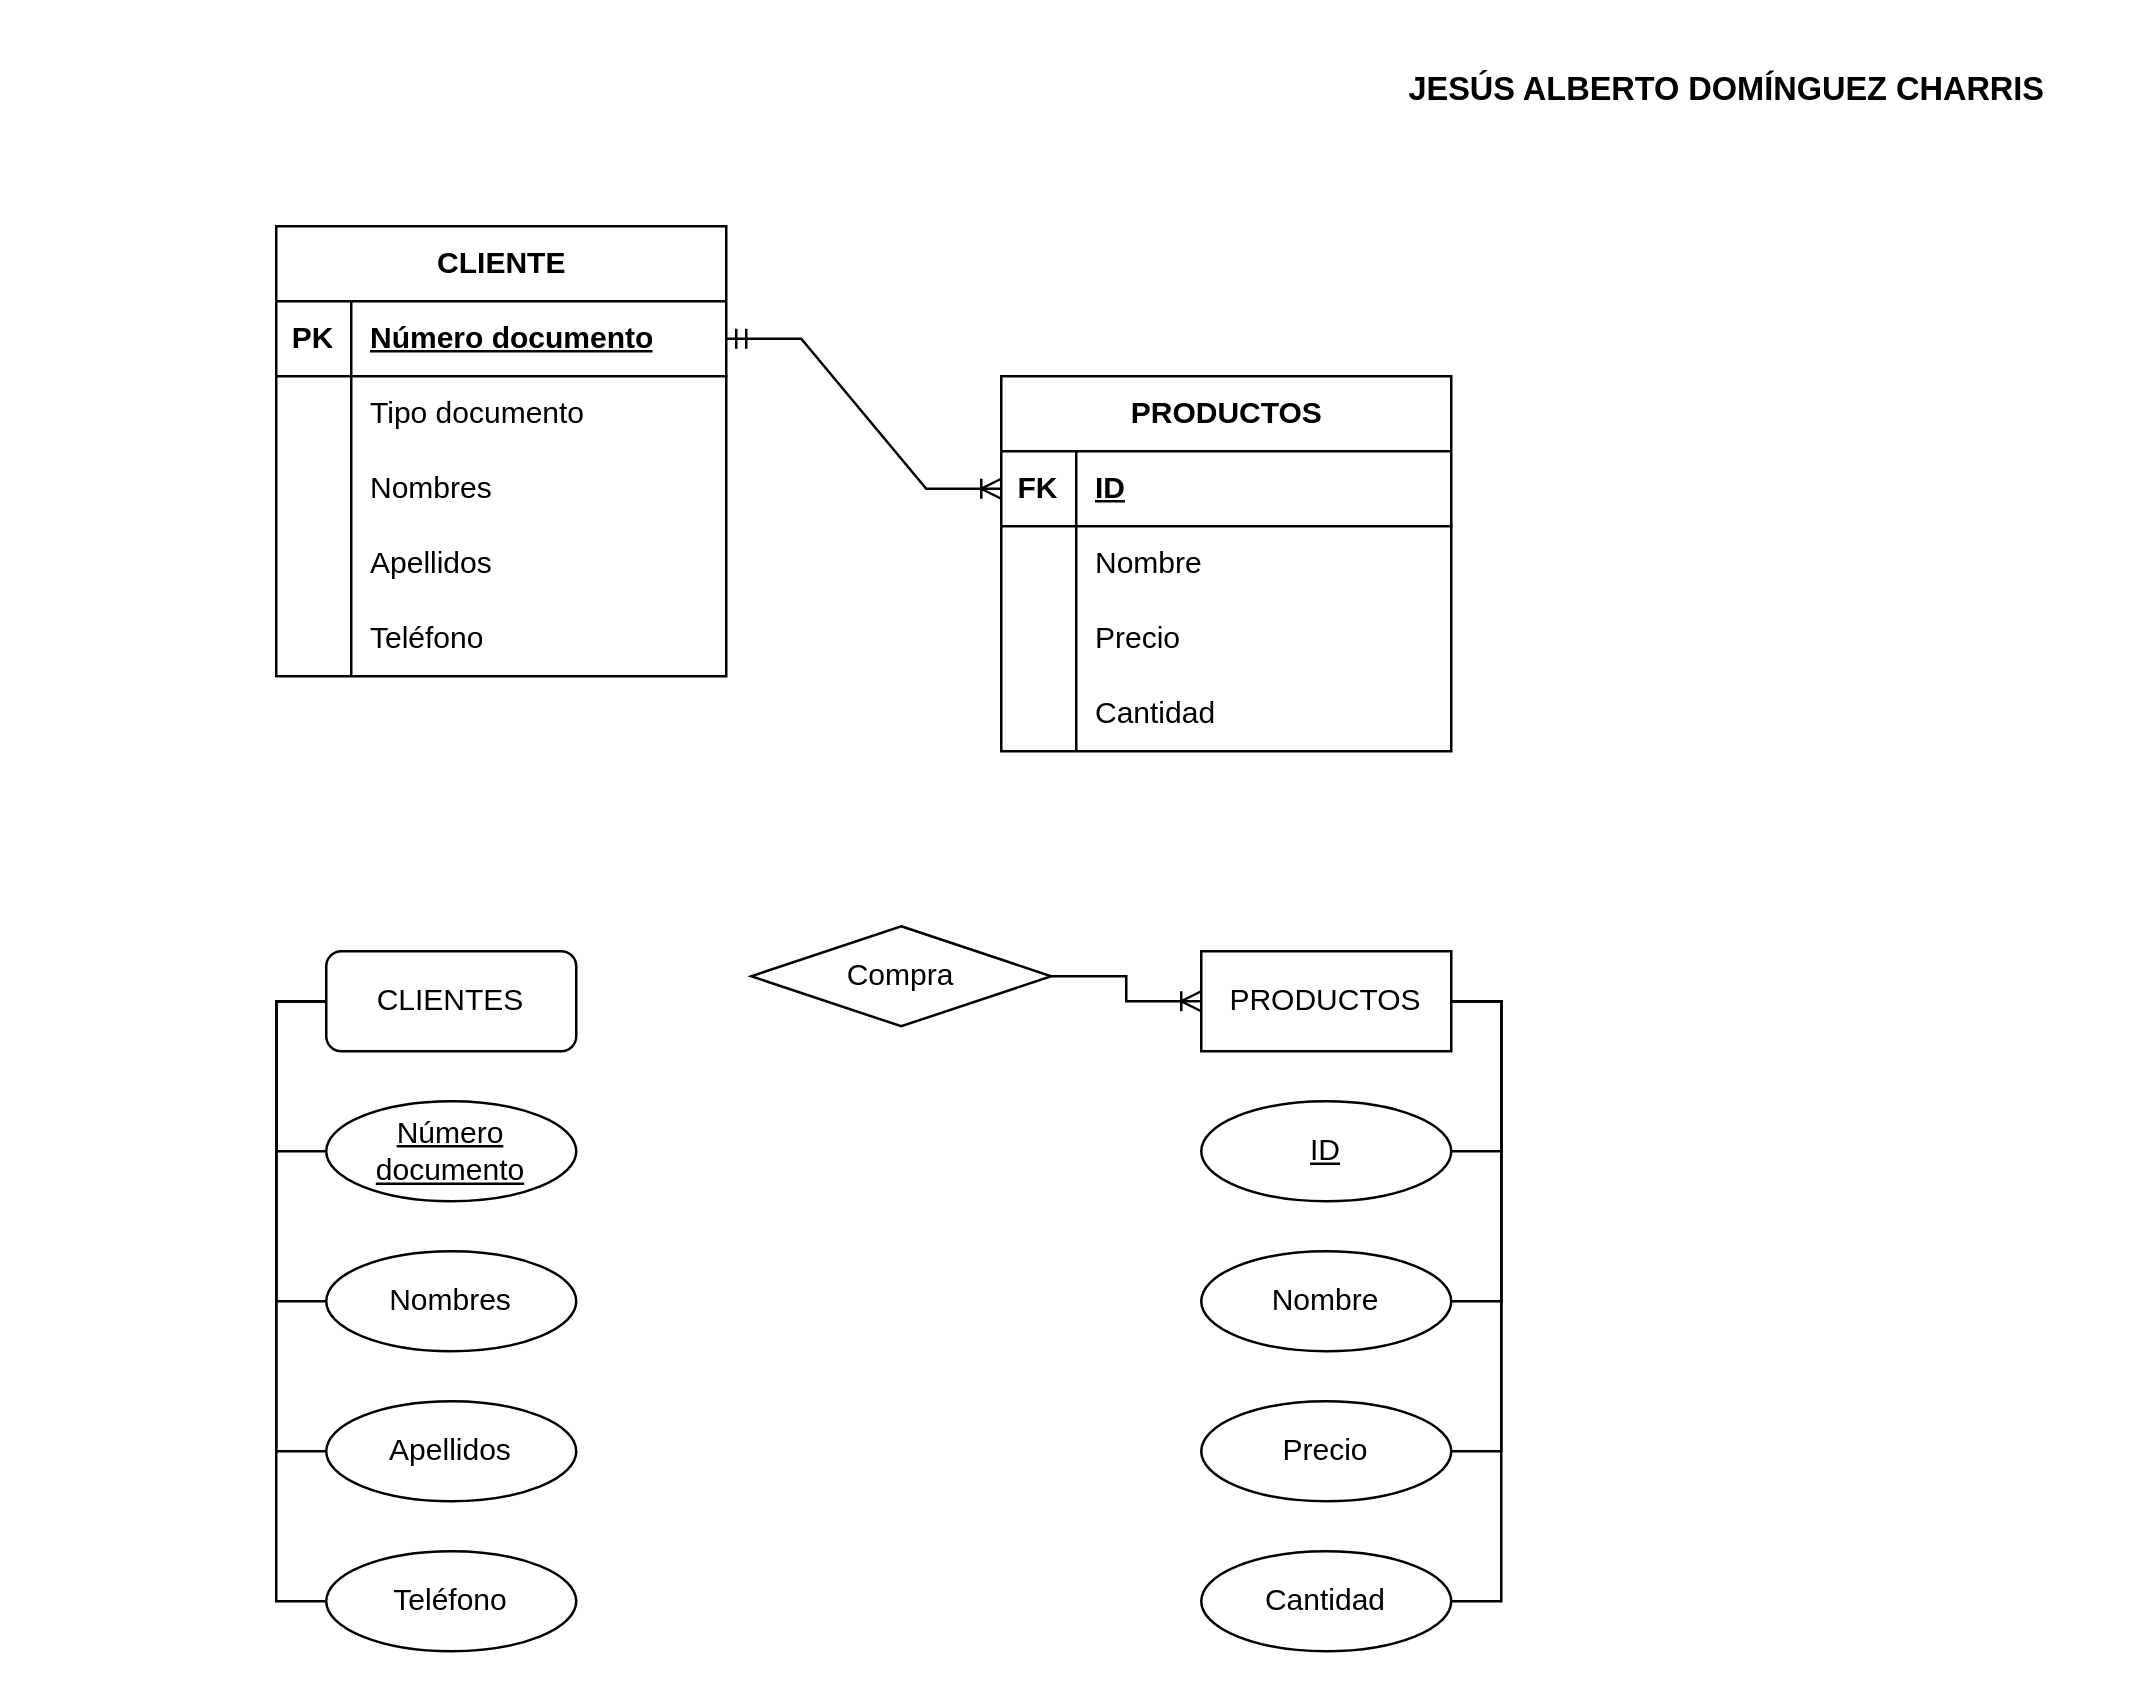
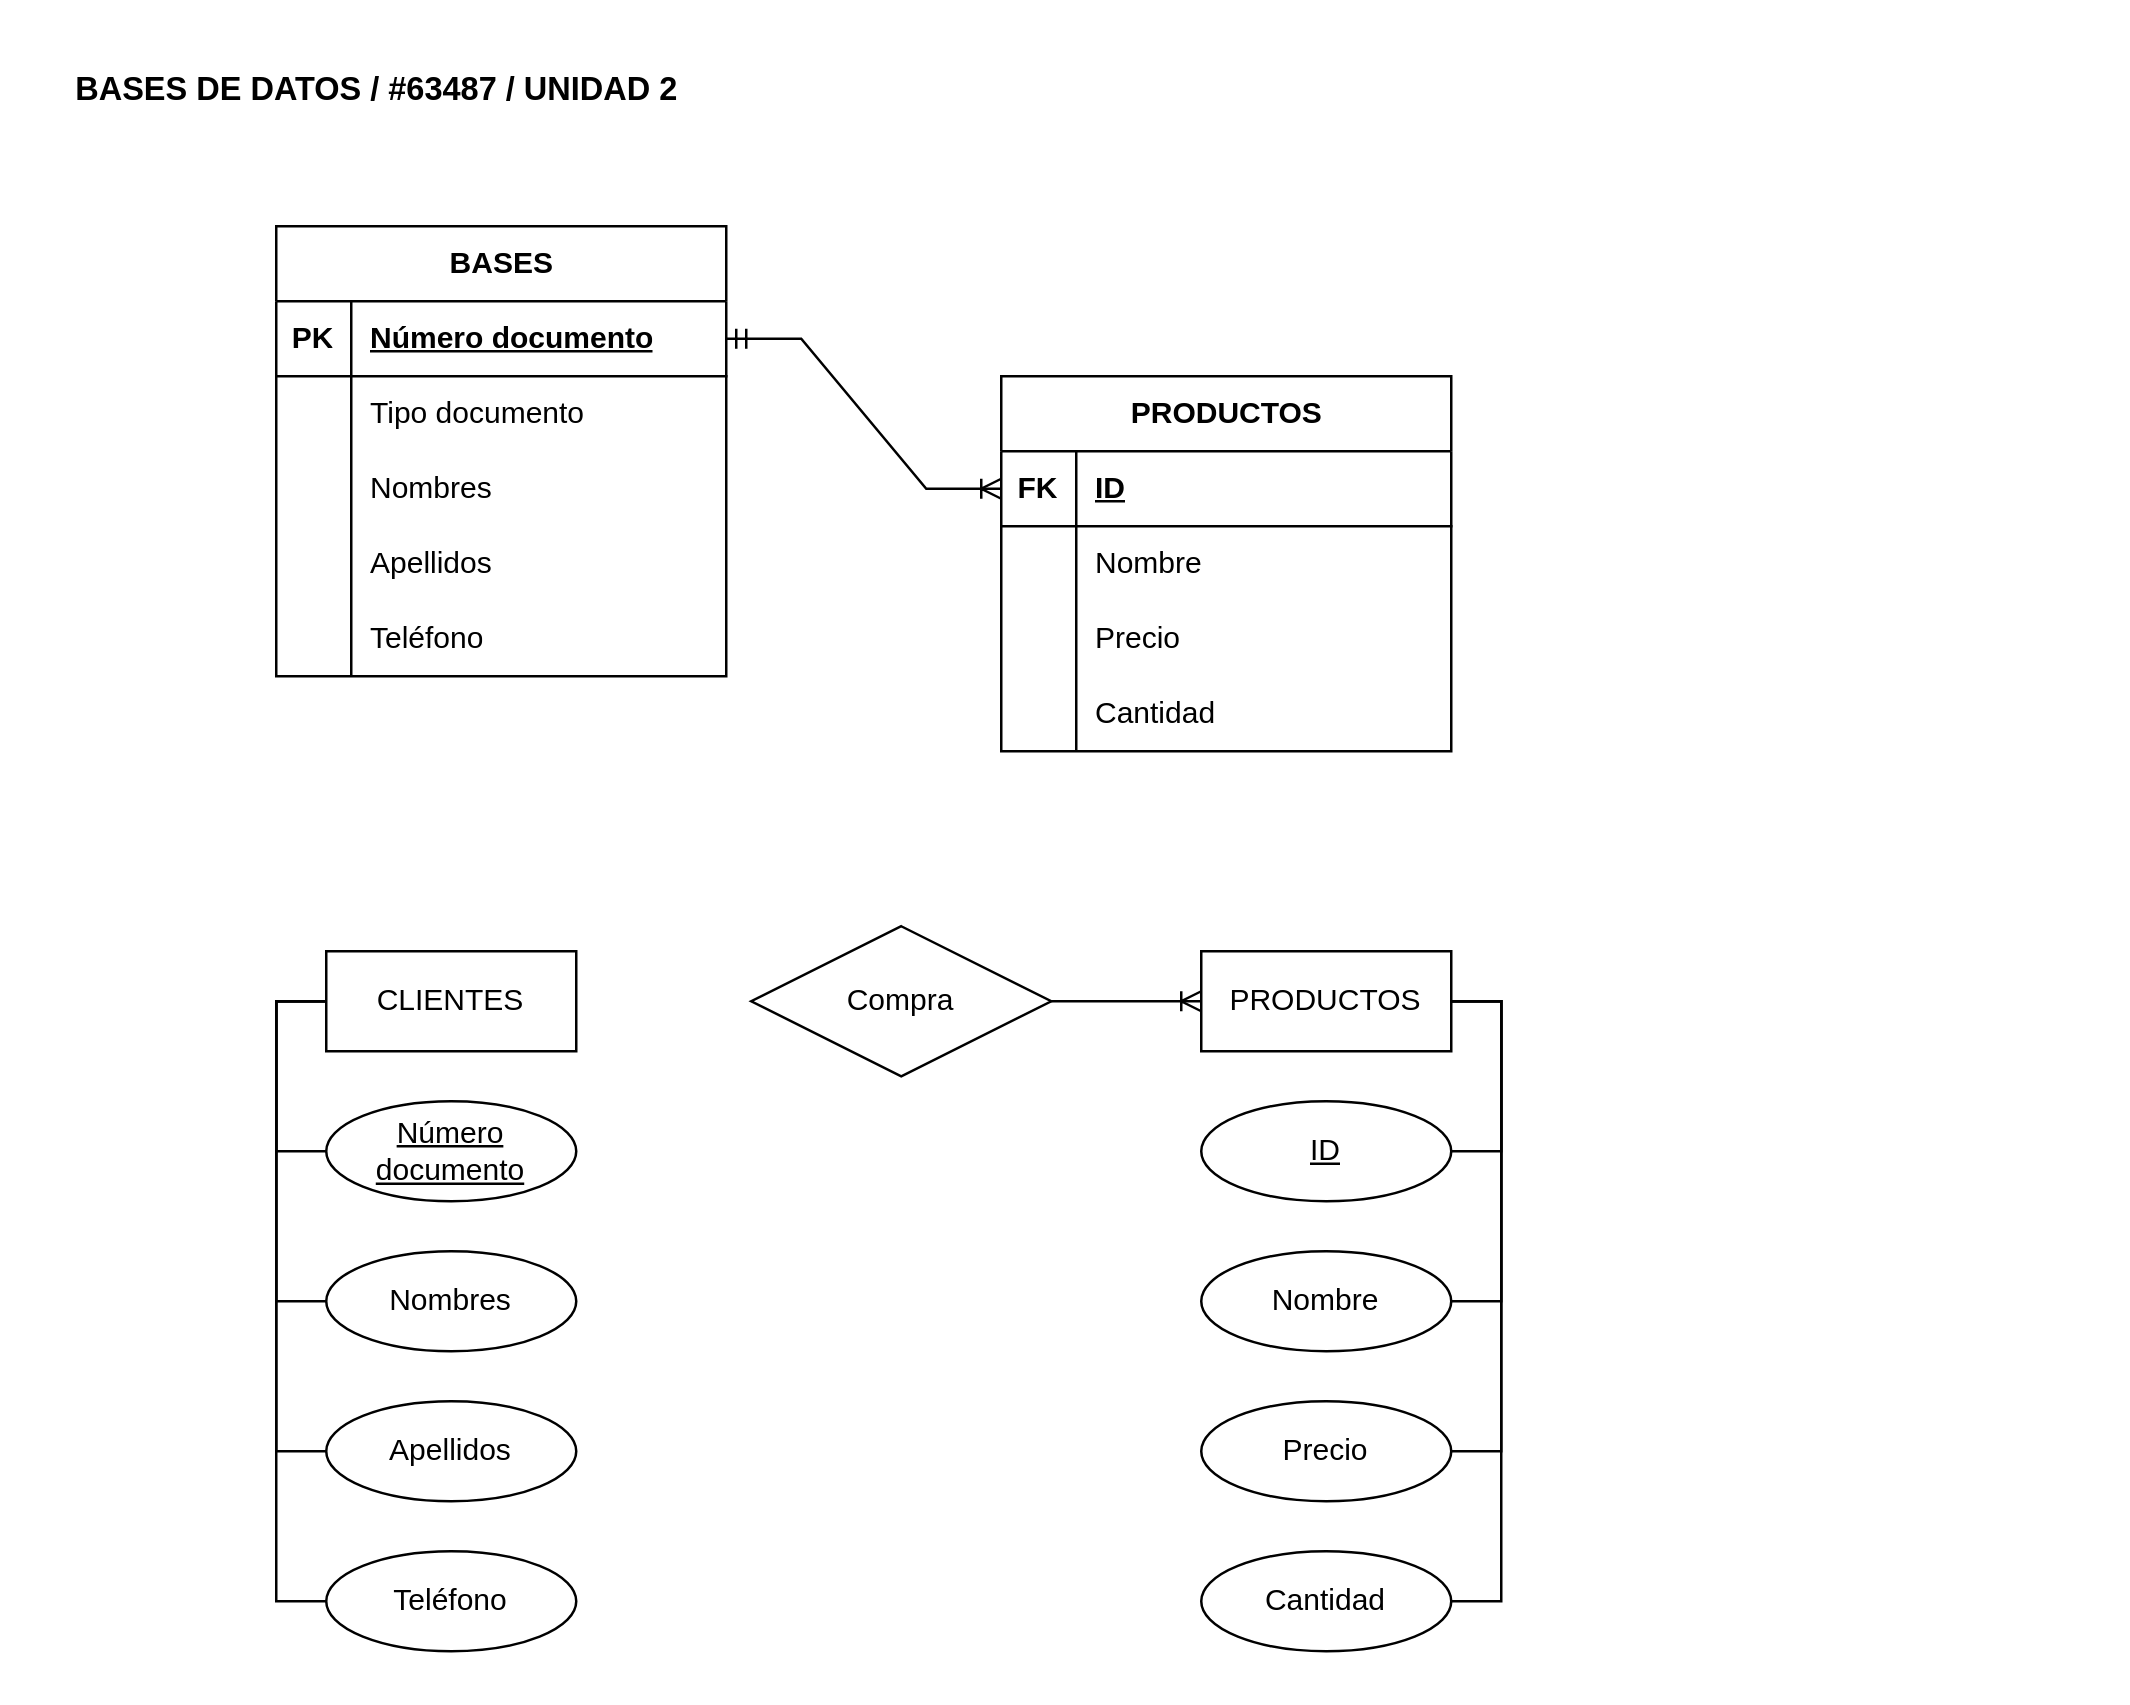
node "BASES DE DATOS / #63487 / UNIDAD 2": added
node "JESÚS ALBERTO DOMÍNGUEZ CHARRIS": removed
node "CLIENTE": label "CLIENTE" -> "BASES"
node "Compra": size 300x100 -> 300x150
node "CLIENTES": shape rounded rectangle -> rectangle
